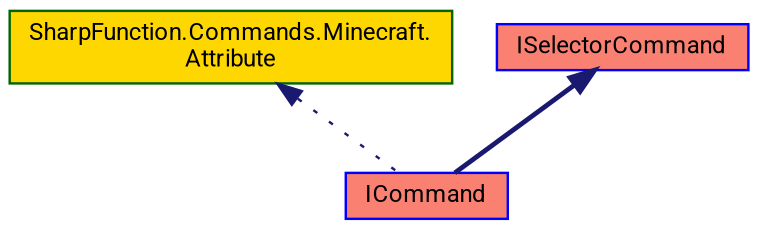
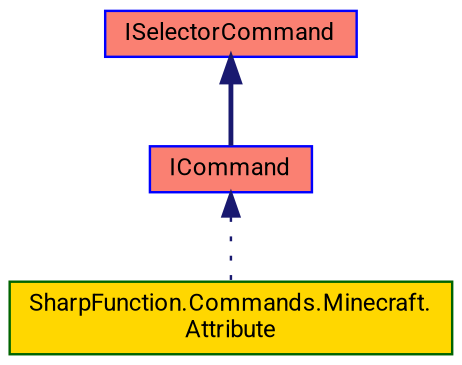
edge "ICommand" -> "SharpFunction.Commands.Minecraft. Attribute": reversed
